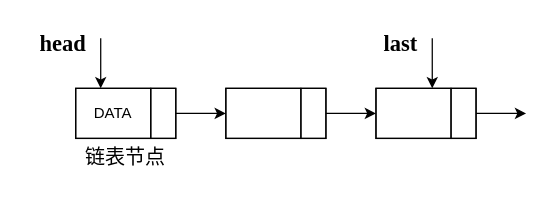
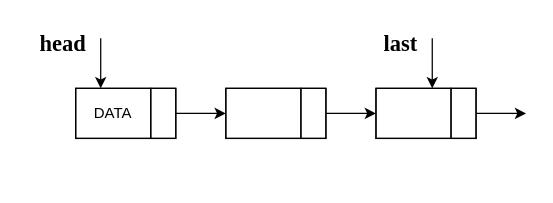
node "链表节点": removed
